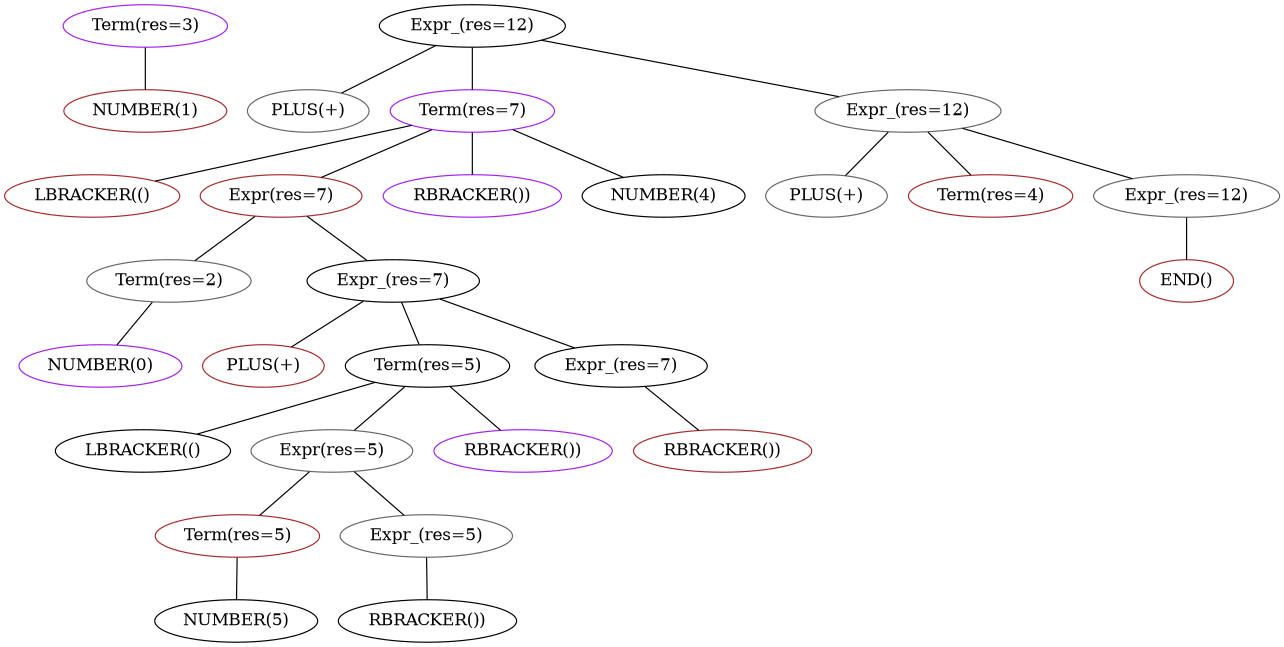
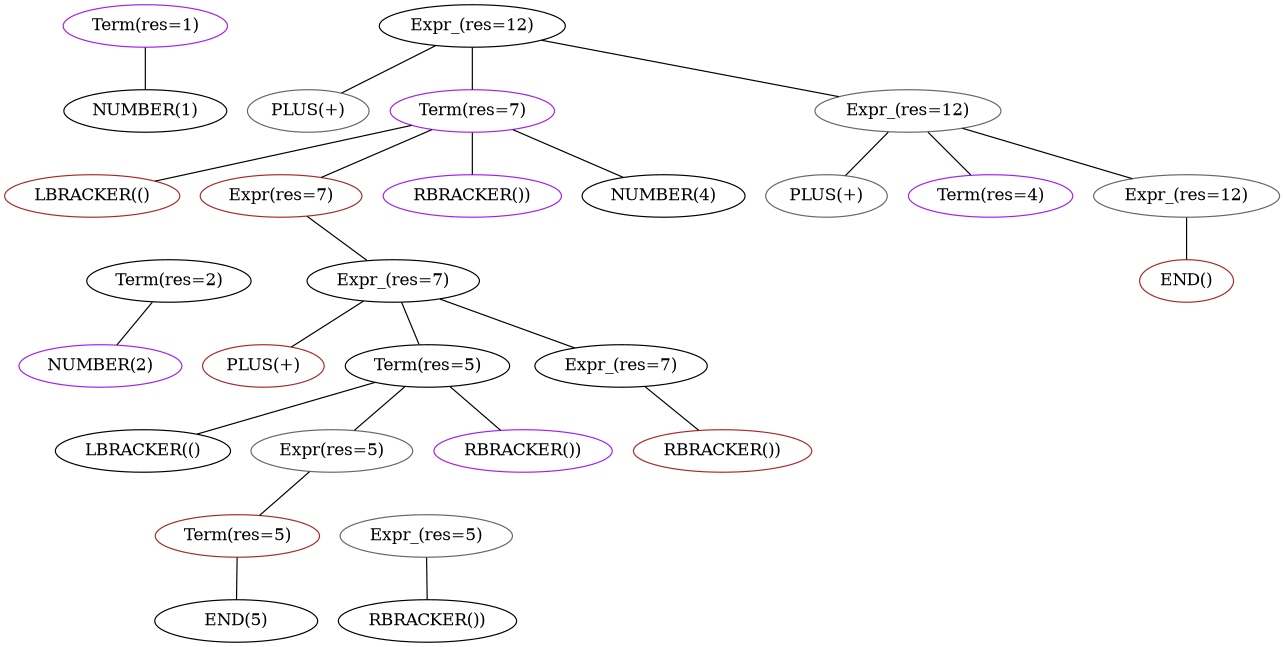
node "Term(res=3)": label "Term(res=3)" -> "Term(res=1)"
node "NUMBER(1)": color brown -> black
node "Term(res=4)": color brown -> purple
edge "Expr(res=7)" -- "Term(res=2)": removed
node "Term(res=2)": color gray40 -> black
node "NUMBER(0)": label "NUMBER(0)" -> "NUMBER(2)"
edge "Expr(res=5)" -- "Expr_(res=5)": removed
node "NUMBER(5)": label "NUMBER(5)" -> "END(5)"
